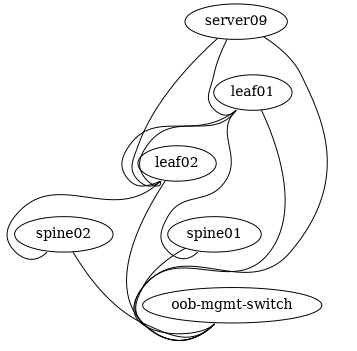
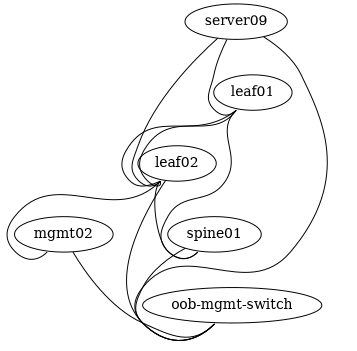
edge "leaf02" -- "spine01": added
node "spine02": label "spine02" -> "mgmt02"
edge "leaf01" -- "oob-mgmt-switch": removed
